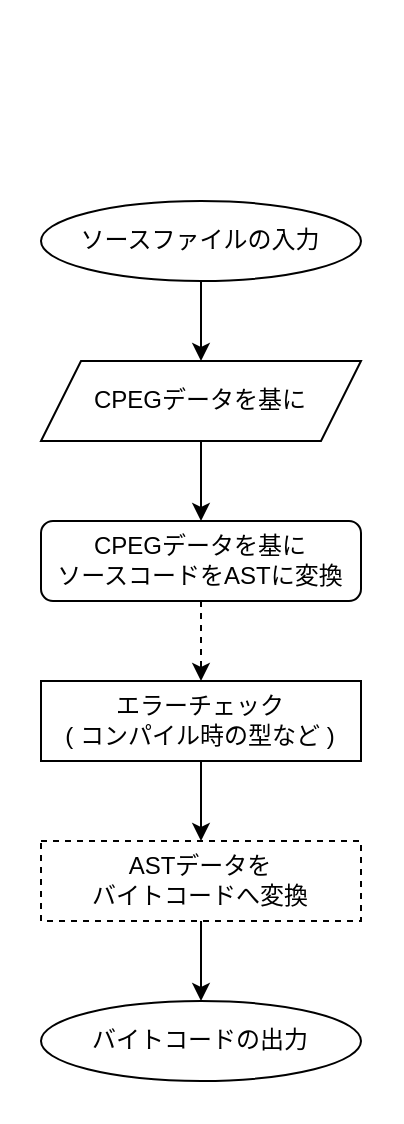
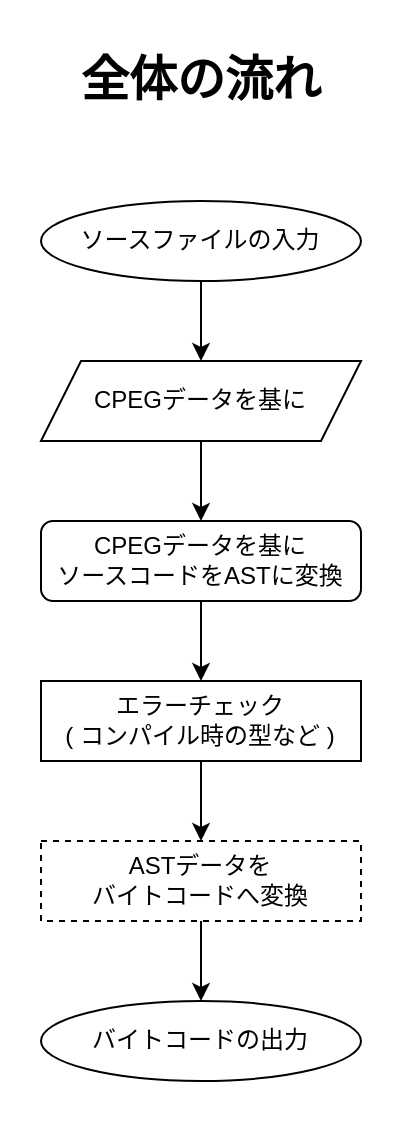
node "全体の流れ": added
edge "CPEGデータを基に ソースコードをASTに変換" -> "エラーチェック ( コンパイル時の型など )": style dashed -> solid
